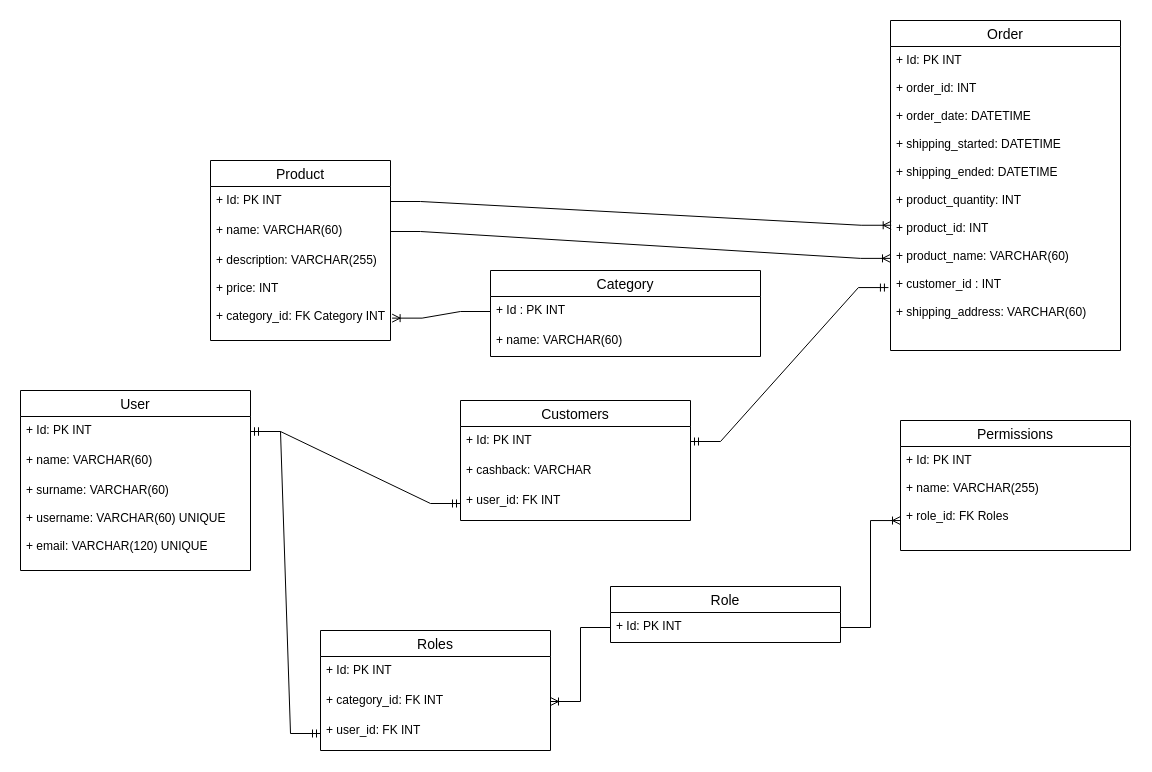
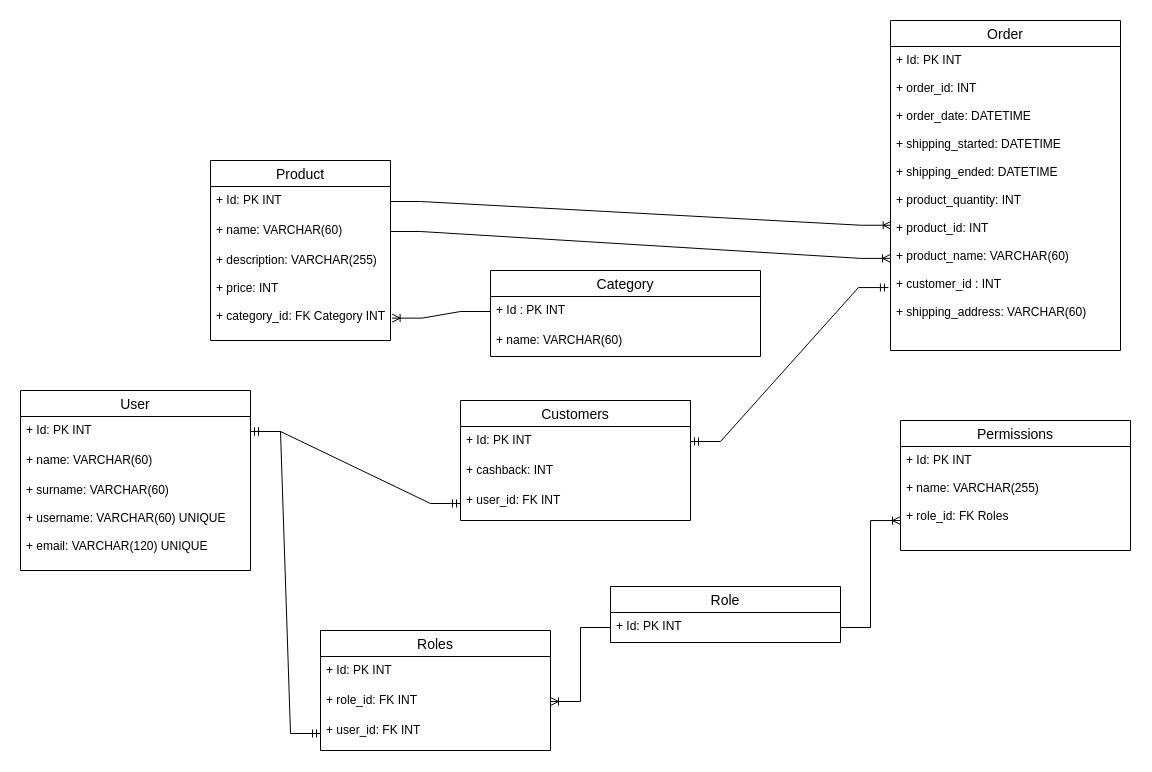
node "+ cashback: VARCHAR": label "+ cashback: VARCHAR" -> "+ cashback: INT"
node "+ category_id: FK INT": label "+ category_id: FK INT" -> "+ role_id: FK INT"
